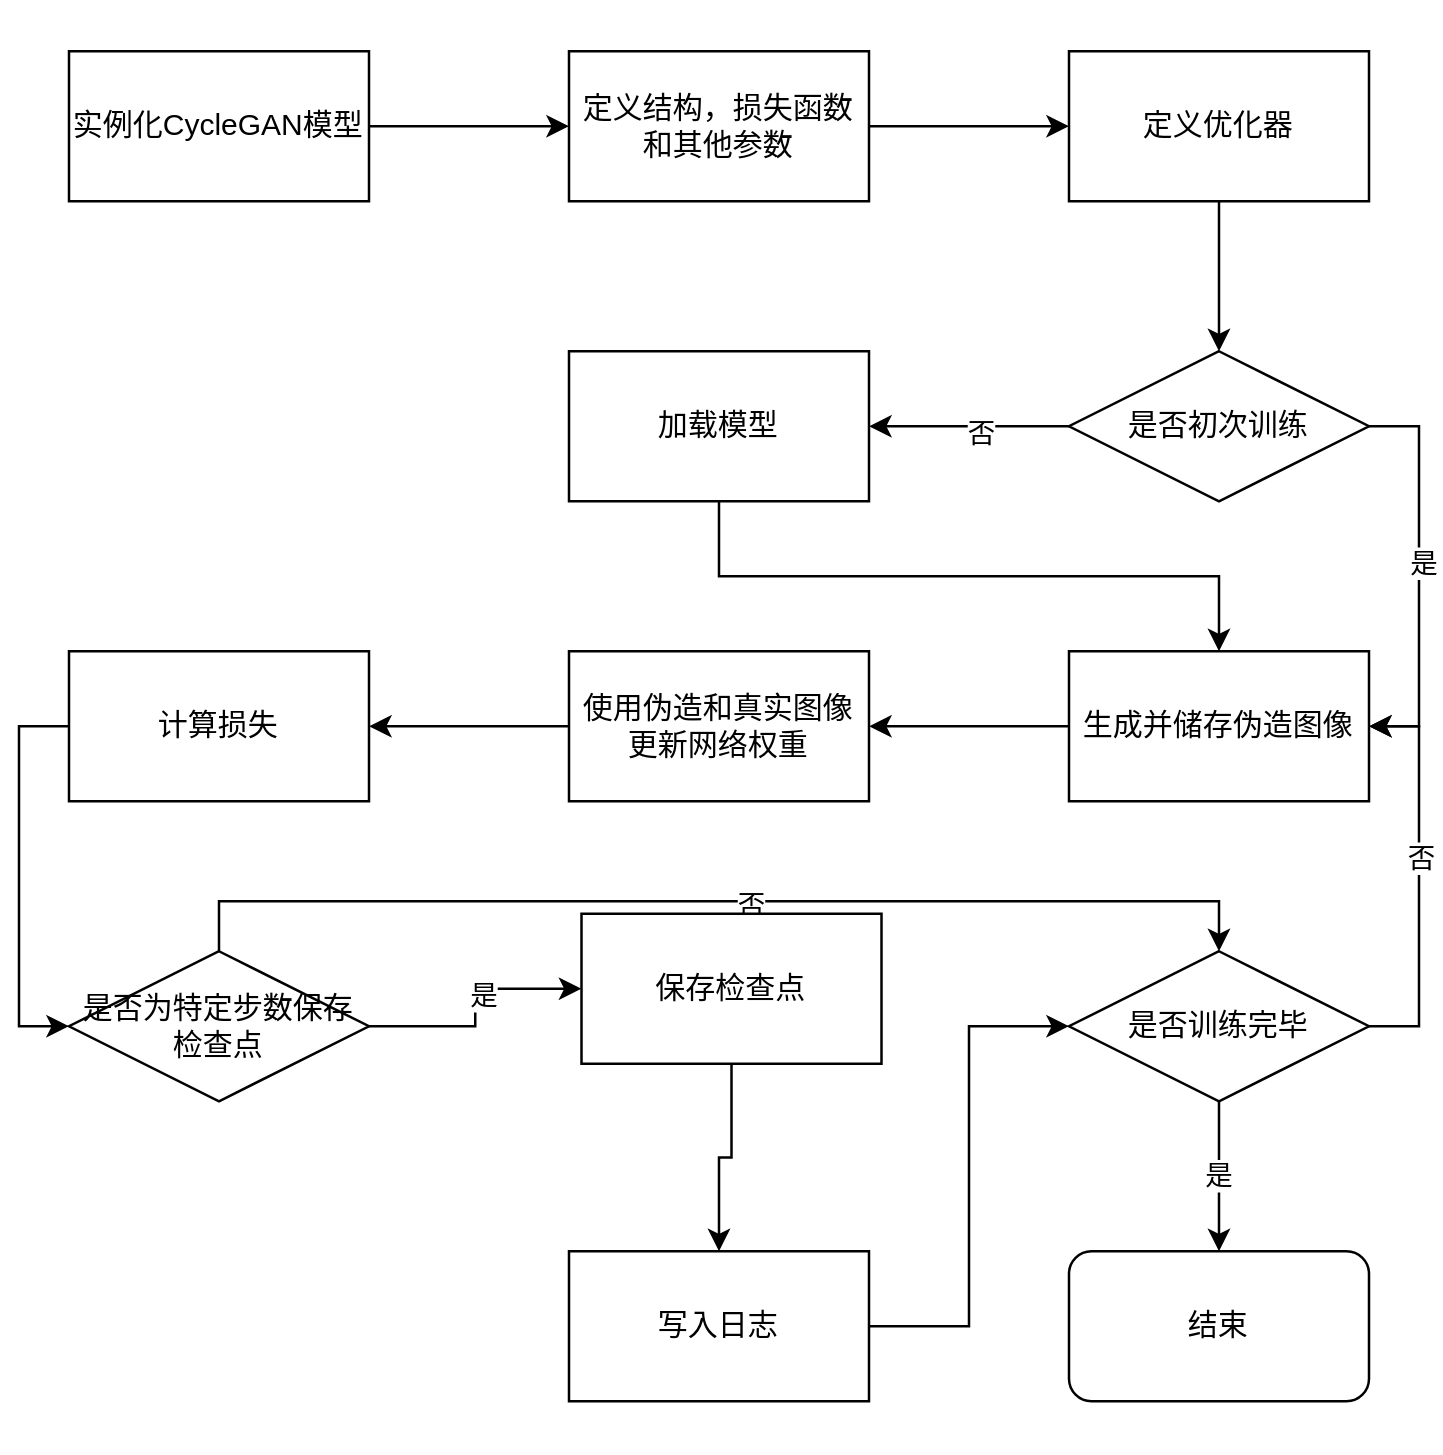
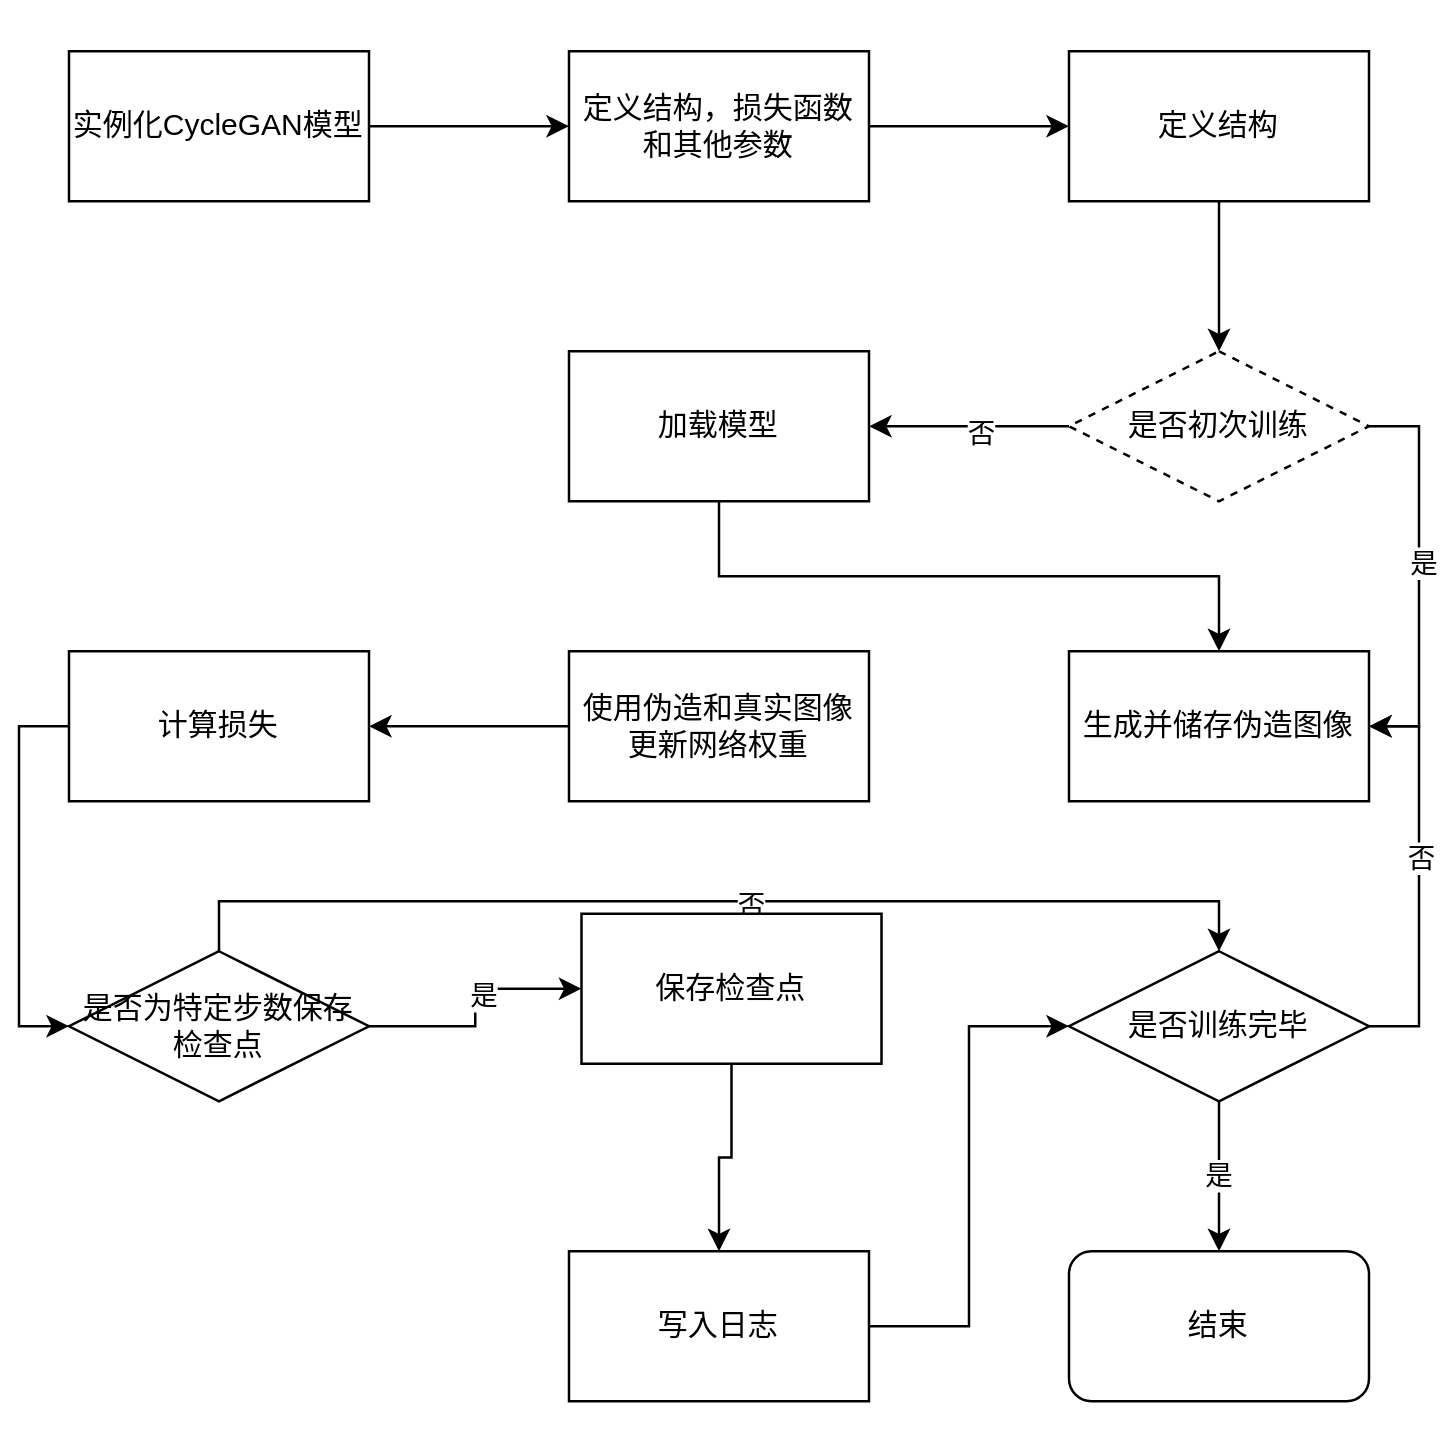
node "定义优化器": label "定义优化器" -> "定义结构"
node "是否初次训练": style solid -> dashed
edge "生成并储存伪造图像" -> "使用伪造和真实图像更新网络权重": removed
